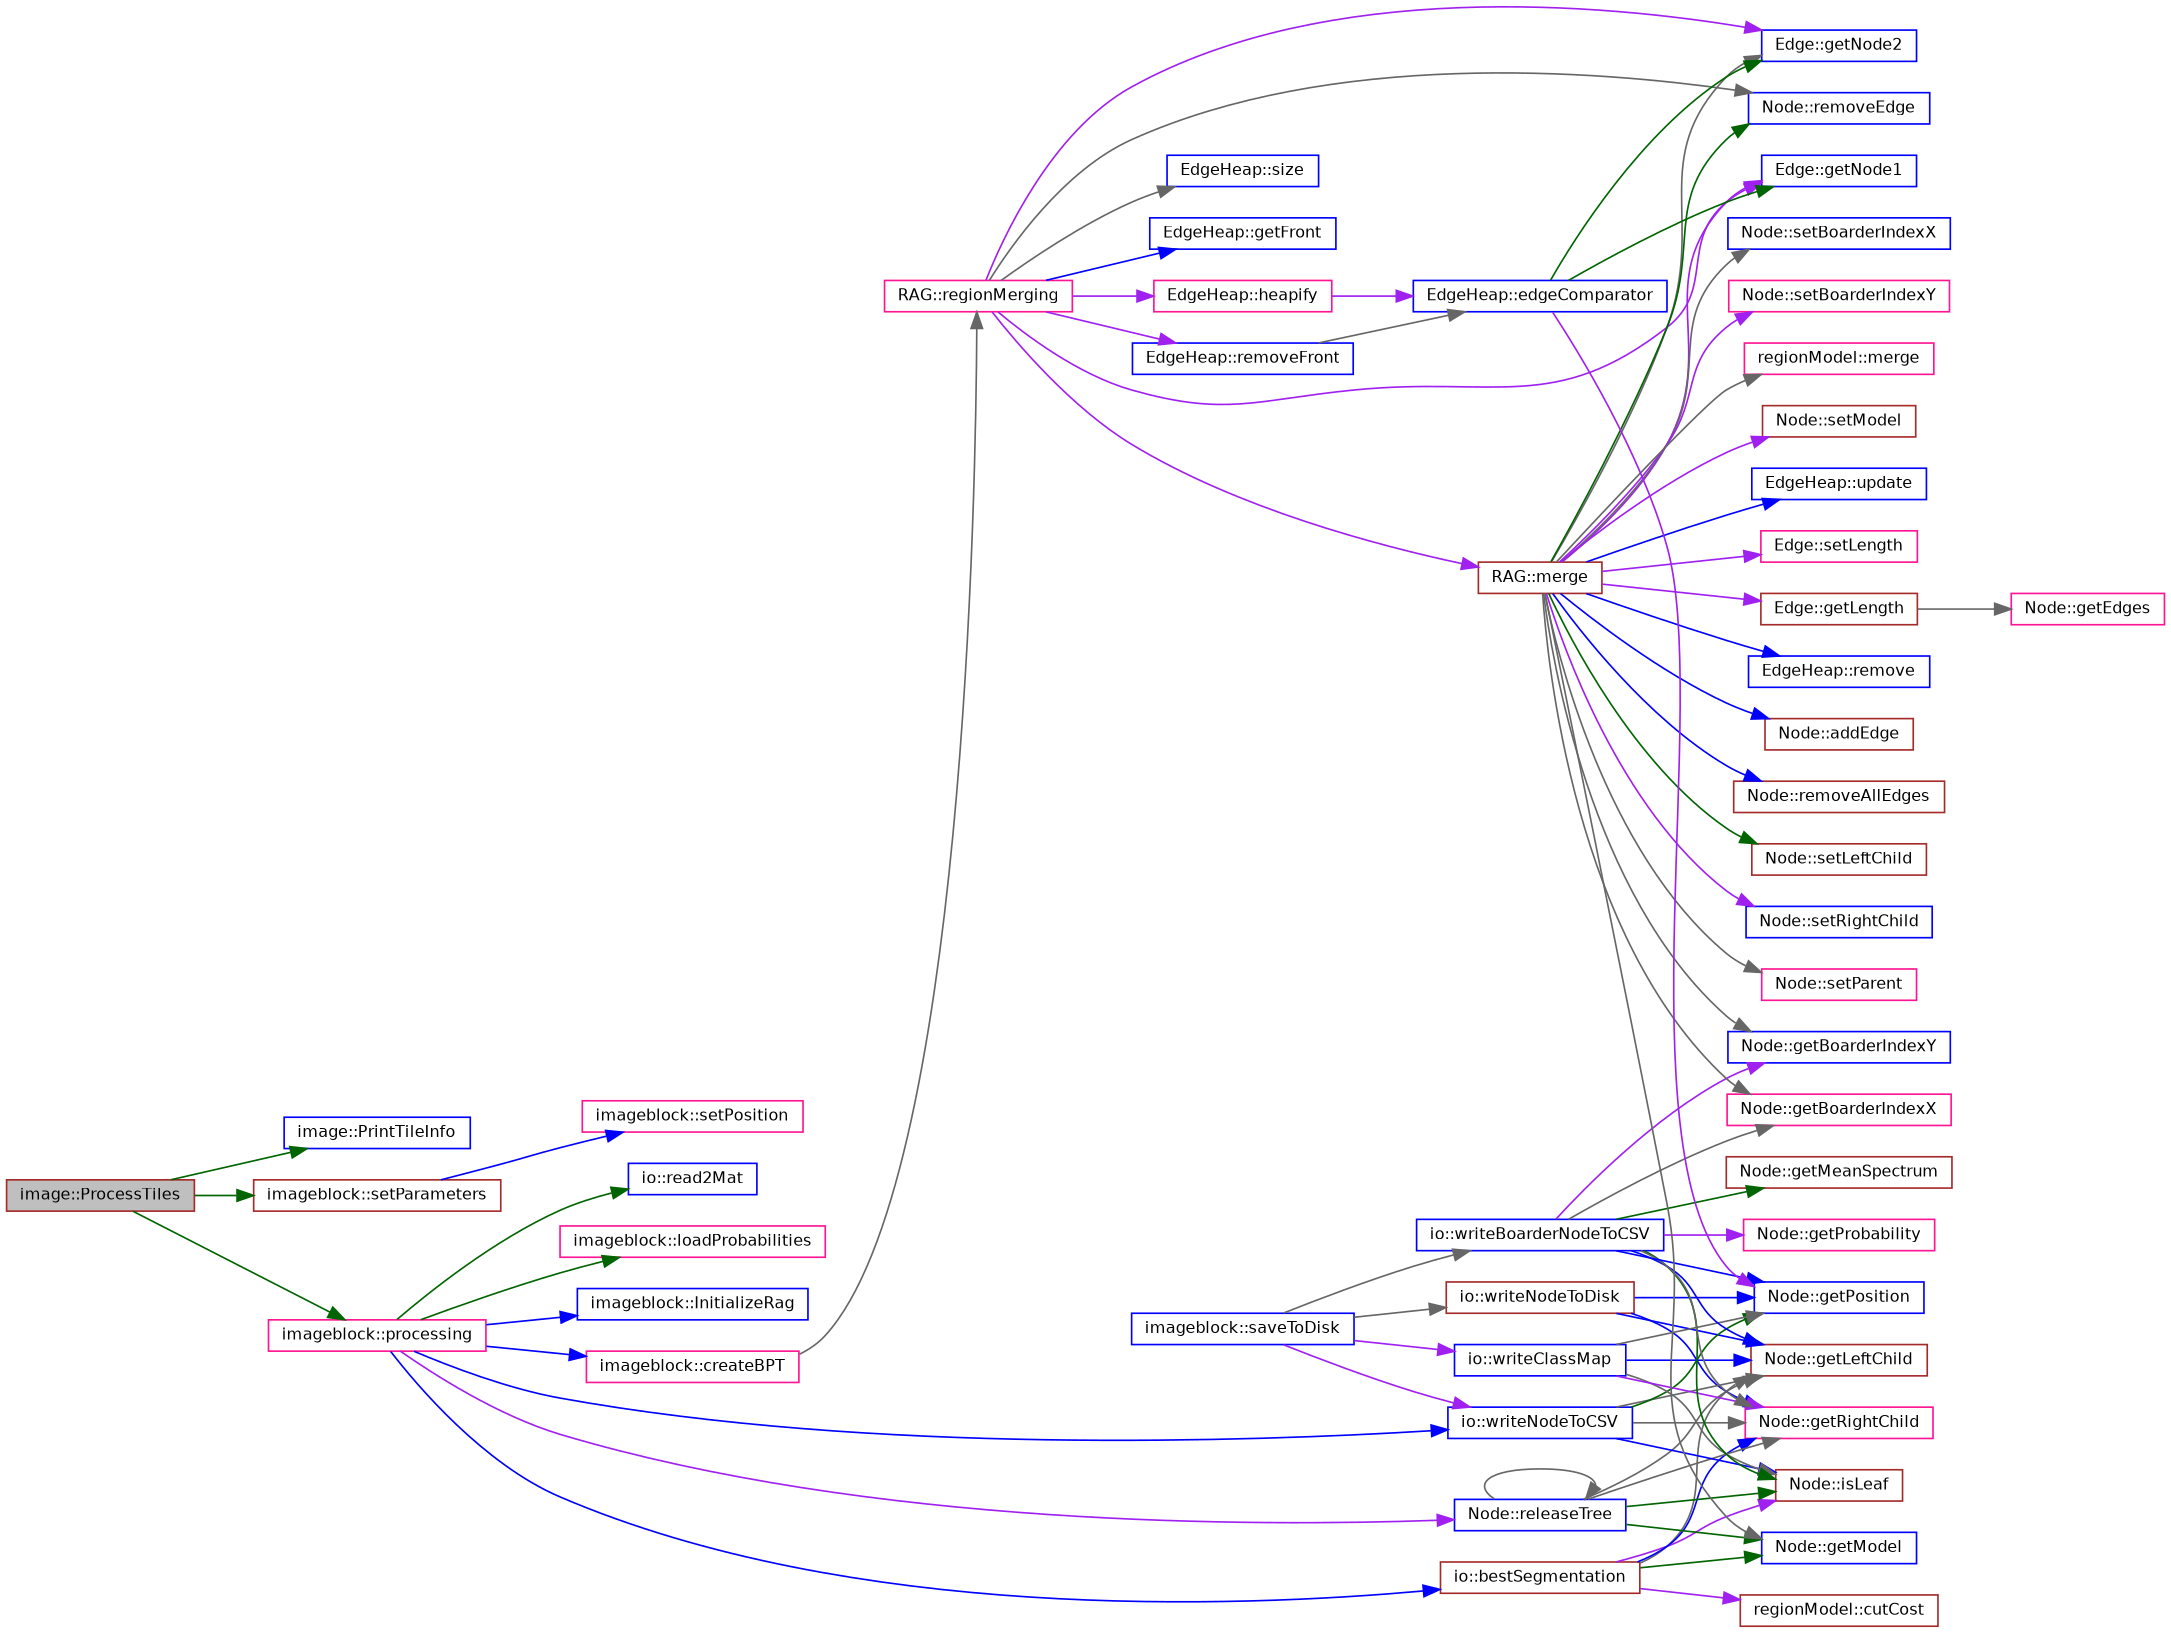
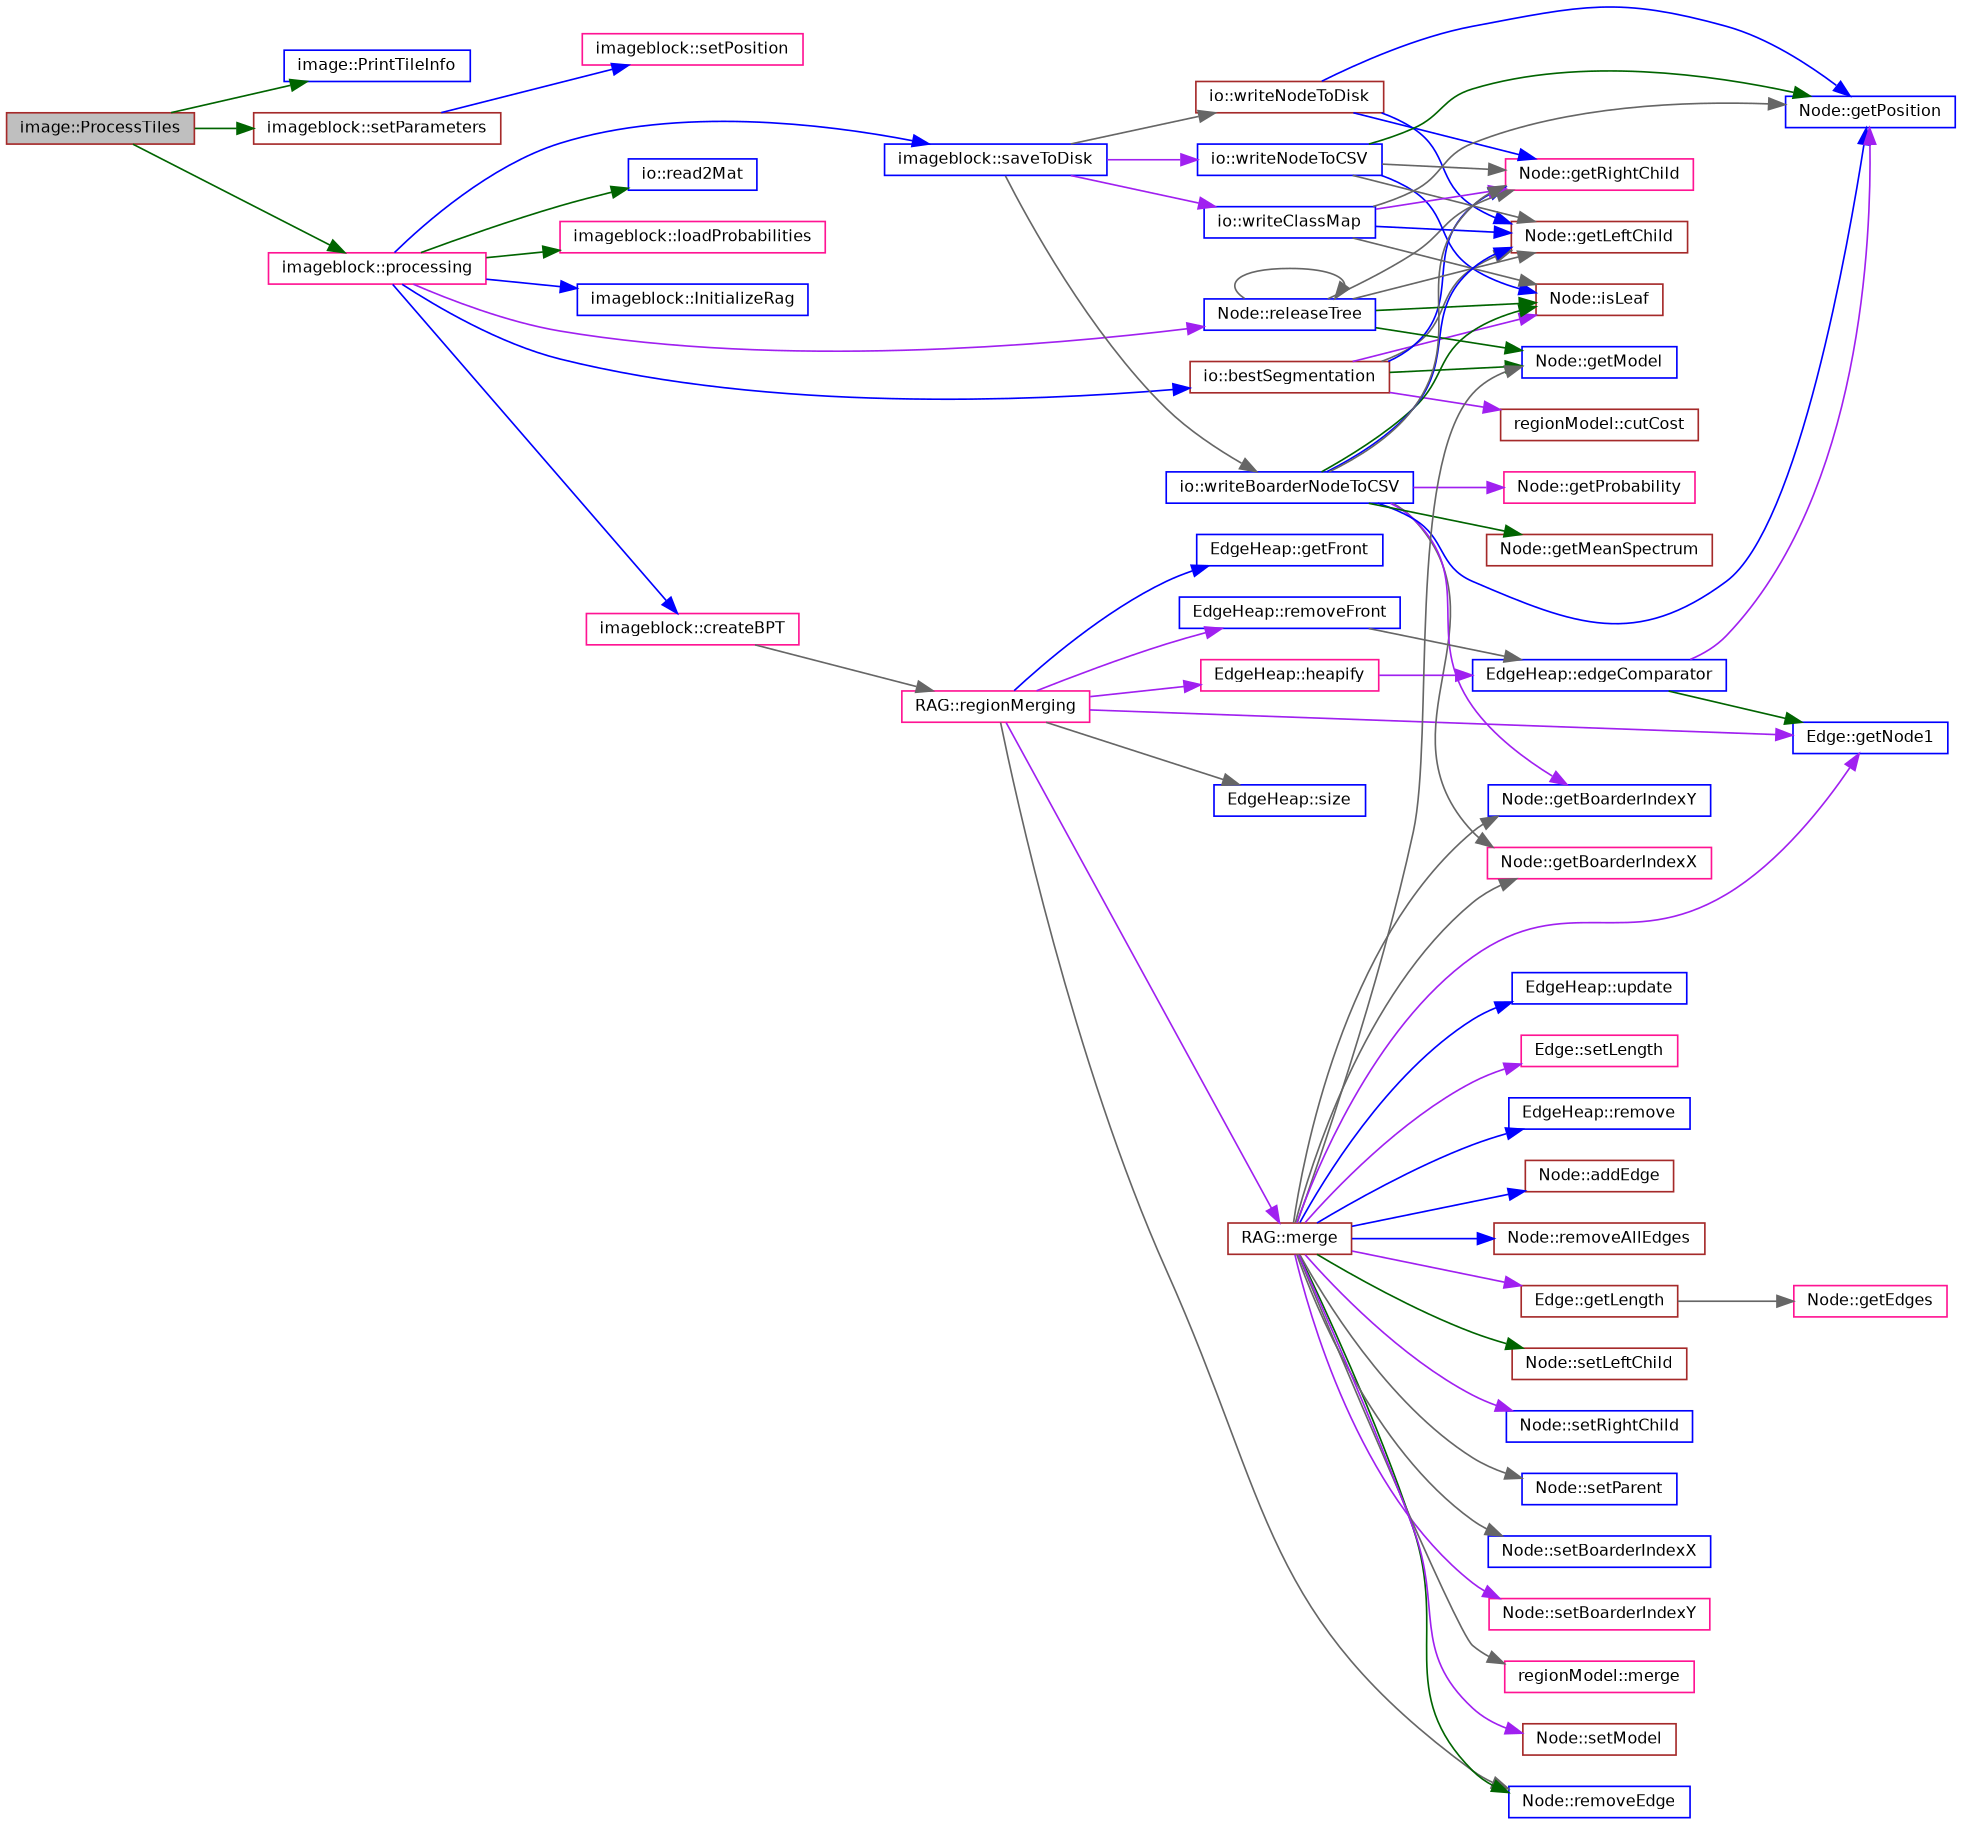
node "Edge::getNode2": removed
node "Node::setParent": color deeppink -> blue
edge "imageblock::processing" -> "io::writeNodeToCSV": now "imageblock::processing" -> "imageblock::saveToDisk"
